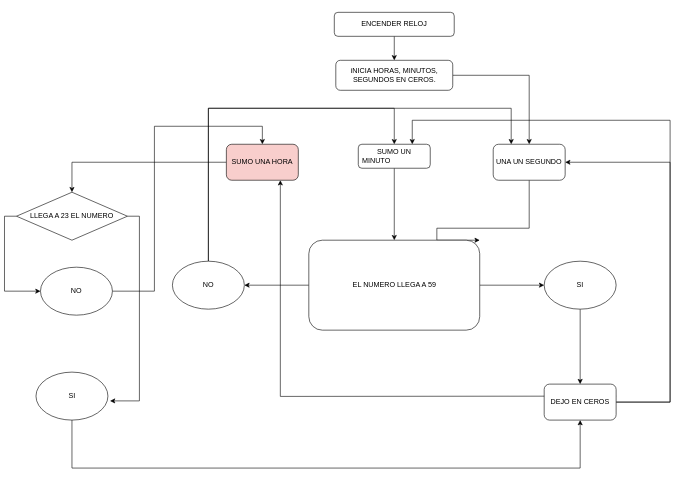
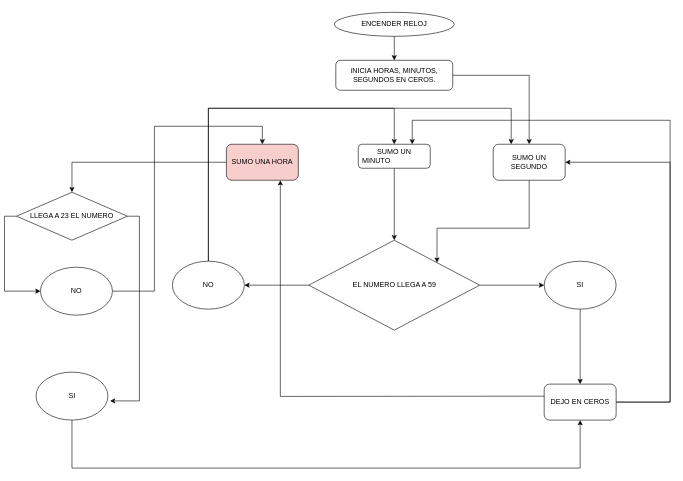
node "ENCENDER RELOJ": shape rounded rectangle -> ellipse
node "UNA UN SEGUNDO": label "UNA UN SEGUNDO" -> "SUMO UN SEGUNDO"
node "EL NUMERO LLEGA A 59": shape rounded rectangle -> diamond
